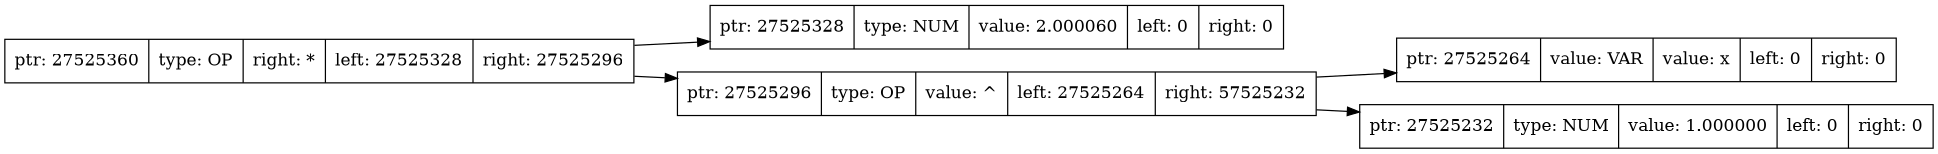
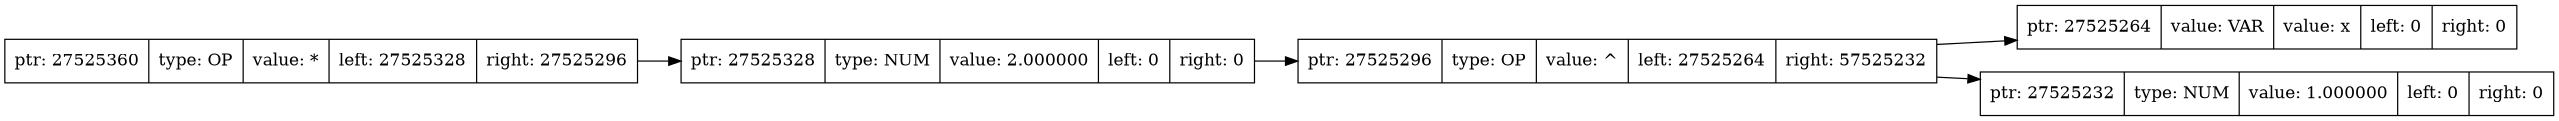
node "ptr: 27525328": text "value: 2.000060" -> "value: 2.000000"
node "ptr: 27525360": text "right: *" -> "value: *"
edge "ptr: 27525360" -> "ptr: 27525296": now "ptr: 27525328" -> "ptr: 27525296"
